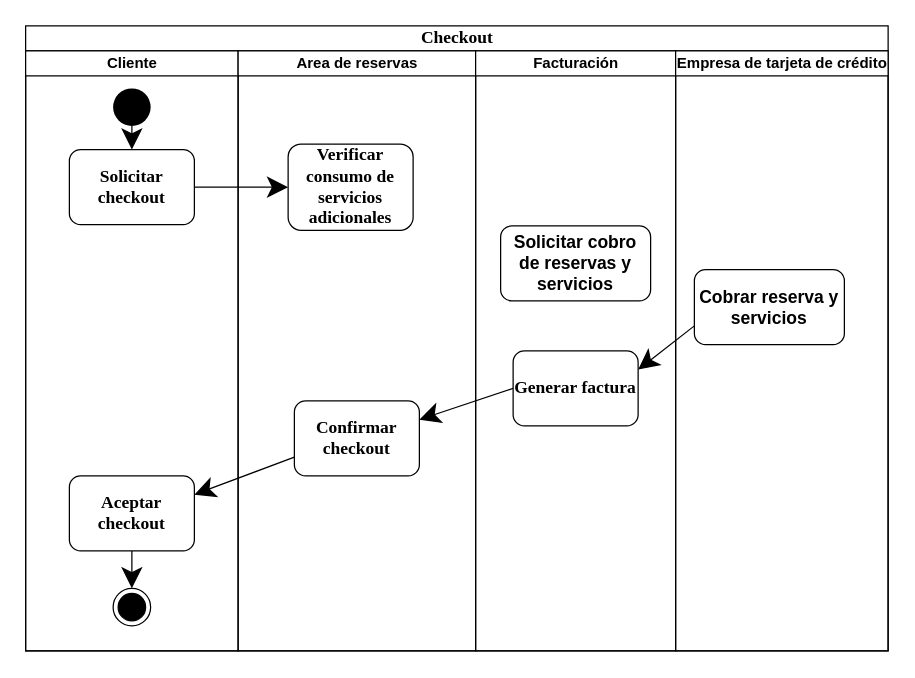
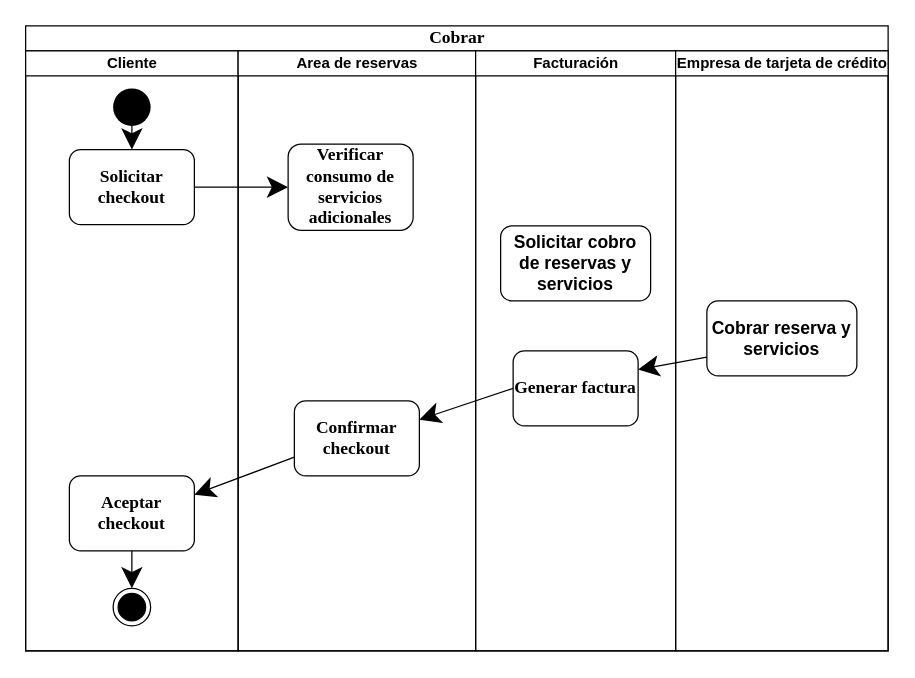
node "Checkout": label "Checkout" -> "Cobrar"
node "Cobrar reserva y servicios": moved (769, 307) -> (782, 338)
